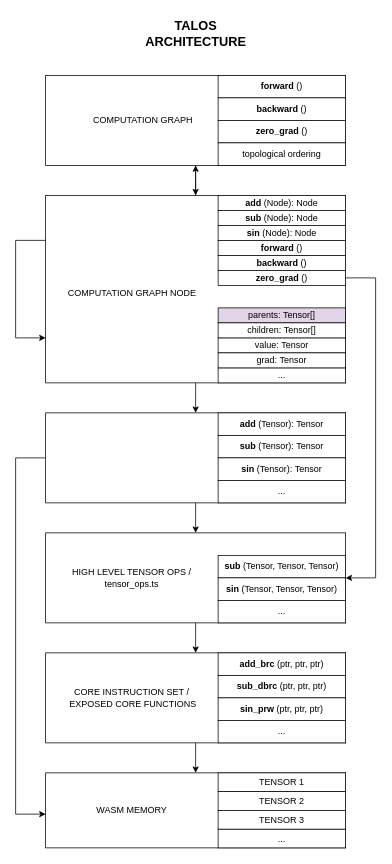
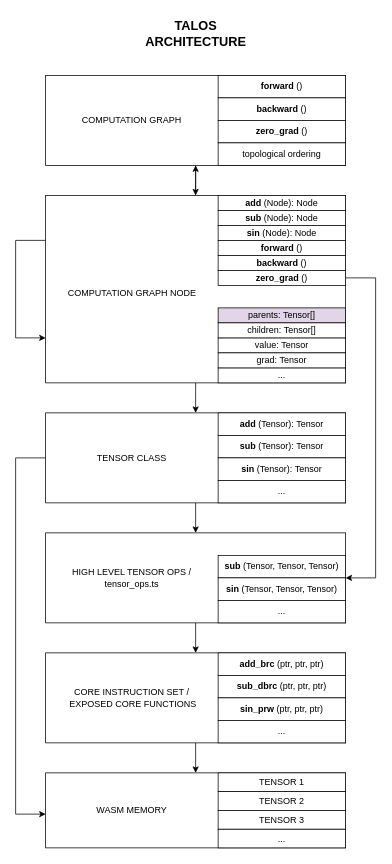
node "COMPUTATION GRAPH": moved (143, 120) -> (132, 120)
node "TENSOR CLASS": added
